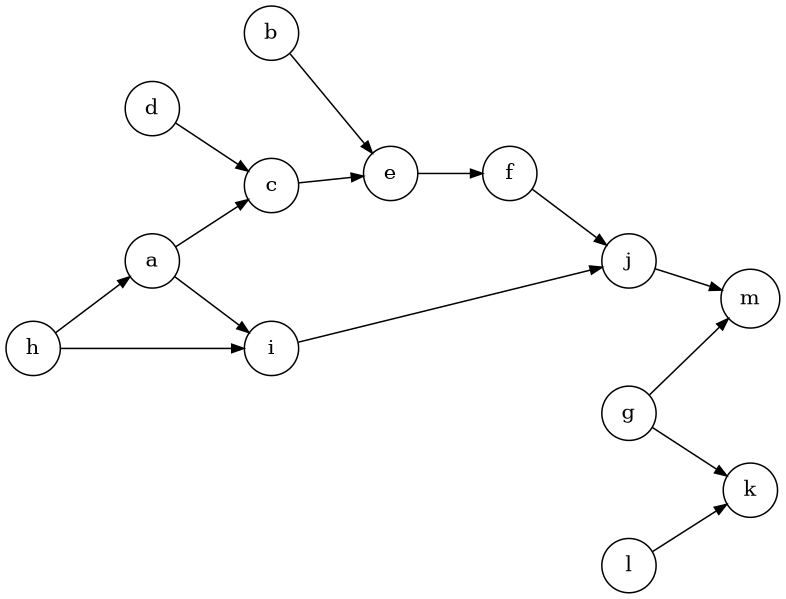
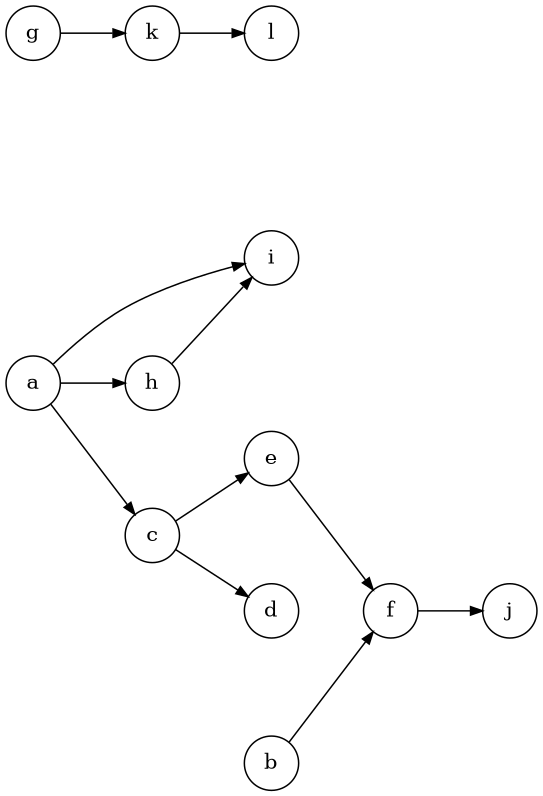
edge "b" -> "e": now "b" -> "f"
edge "d" -> "c": reversed
node "m": removed
edge "i" -> "j": removed
edge "h" -> "a": reversed
edge "l" -> "k": reversed
